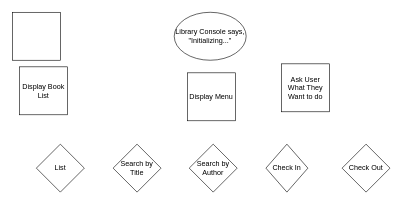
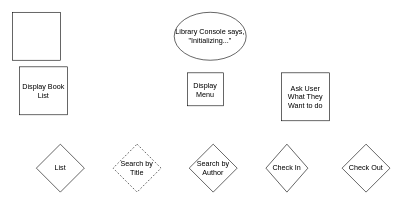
node "Ask User What They Want to do": moved (306, 88) -> (306, 97)
node "Display Menu": size 48x48 -> 36x33
node "Search by Title": style solid -> dashed
